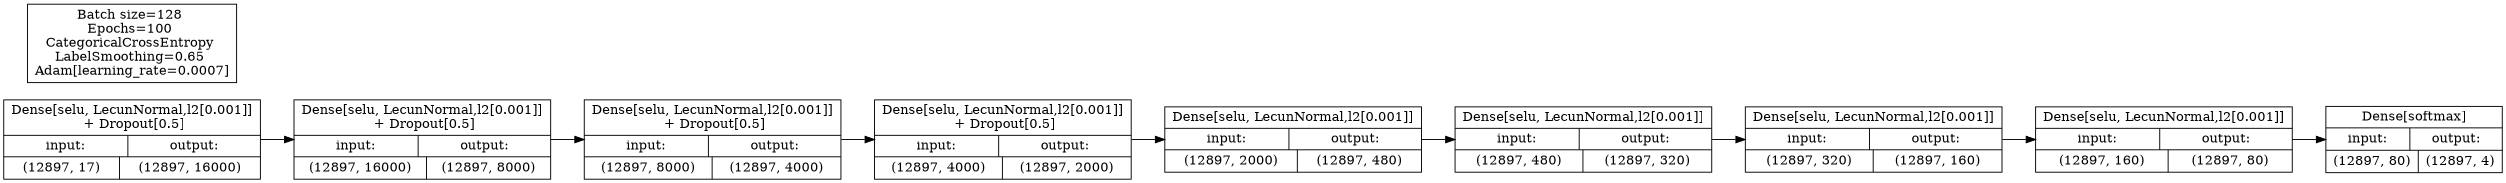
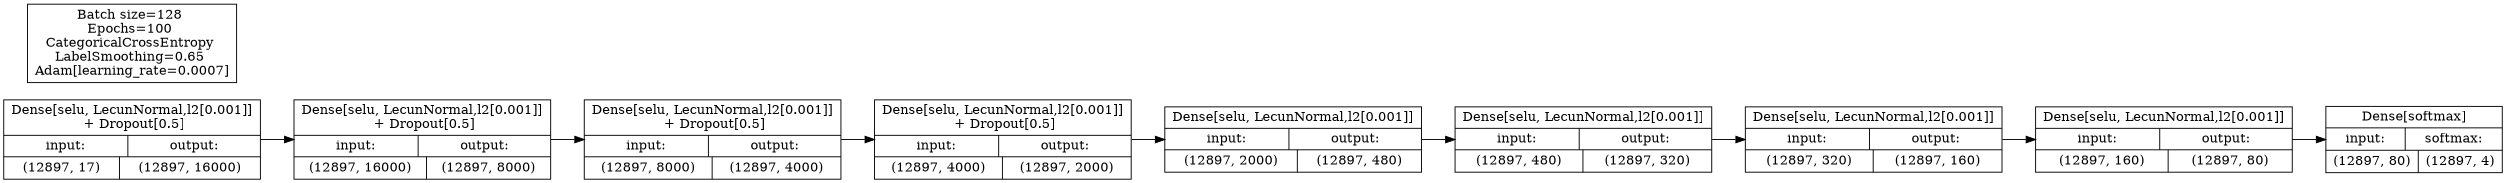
node "Dense[softmax]": text "output:" -> "softmax:"
